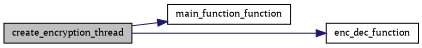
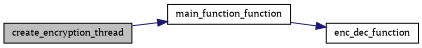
edge "create_encryption_thread" -> "enc_dec_function": now "main_function_function" -> "enc_dec_function"
